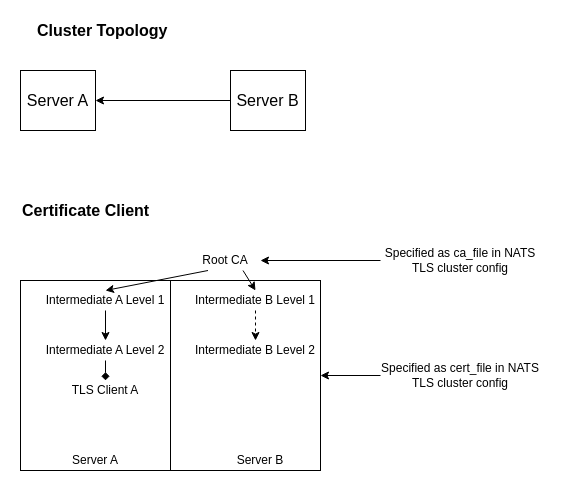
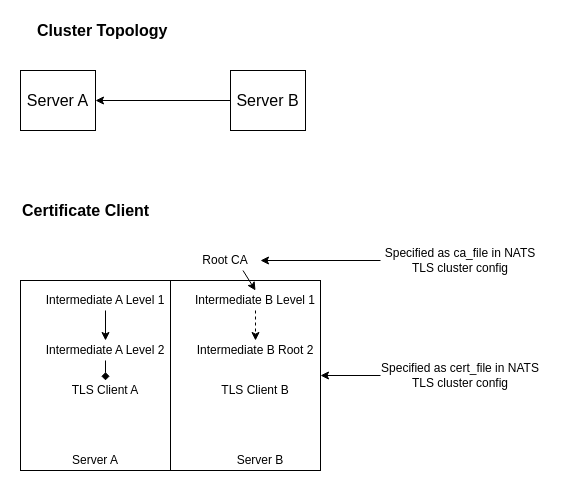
edge "Root CA" -> "Intermediate A Level 1": removed
node "Intermediate B Level 2": label "Intermediate B Level 2" -> "Intermediate B Root 2"
node "TLS Client B": added
